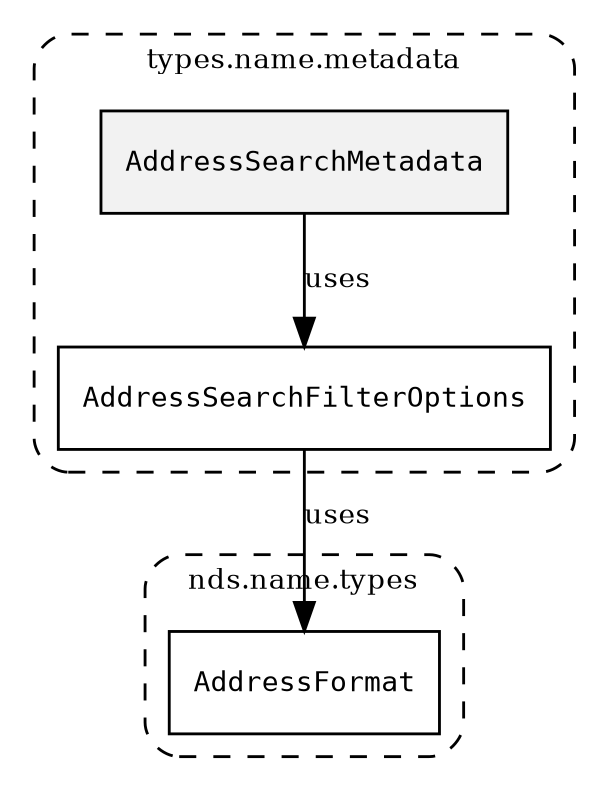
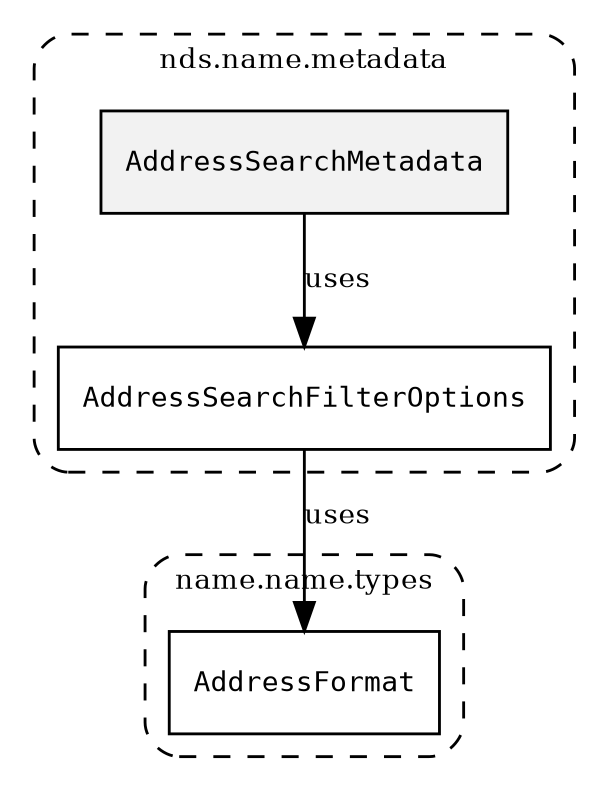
cluster "types.name.metadata": label "types.name.metadata" -> "nds.name.metadata"
cluster "nds.name.types": label "nds.name.types" -> "name.name.types"
